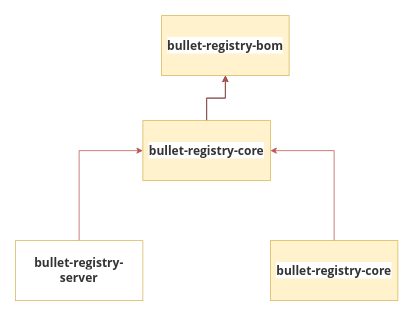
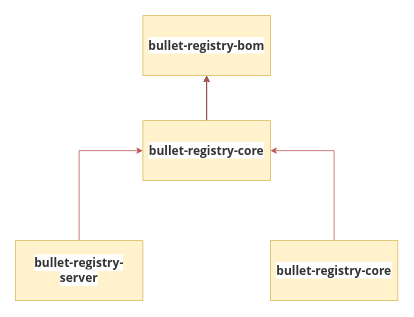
node "bullet-registry-bom": moved (225, 45) -> (207, 45)
node "bullet-registry-server": fillcolor #ffffff -> #fff2cc
